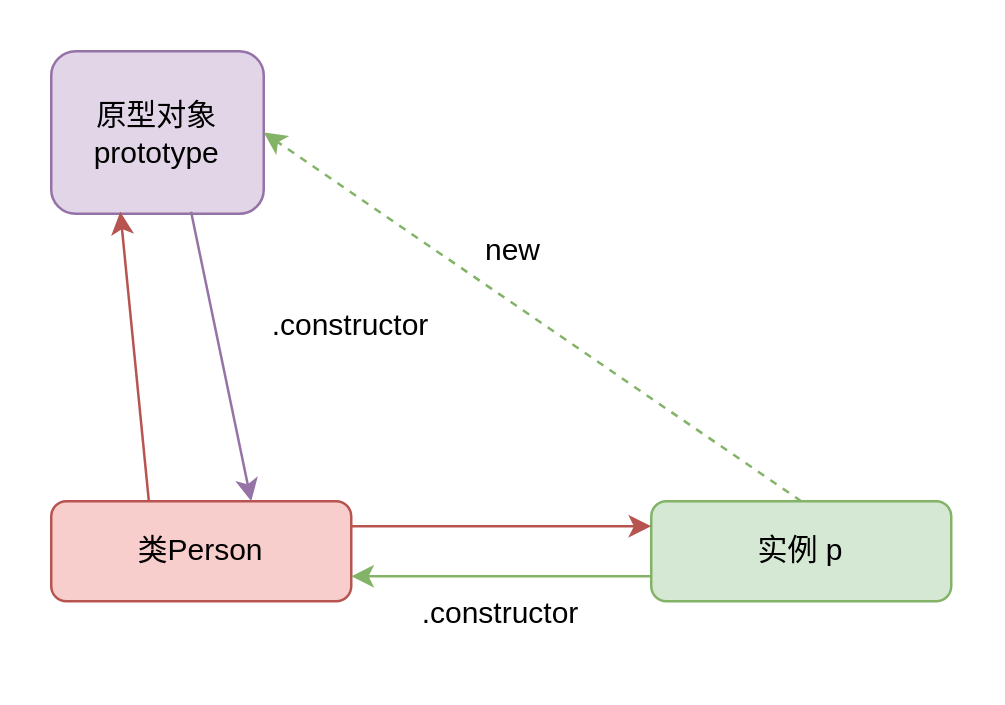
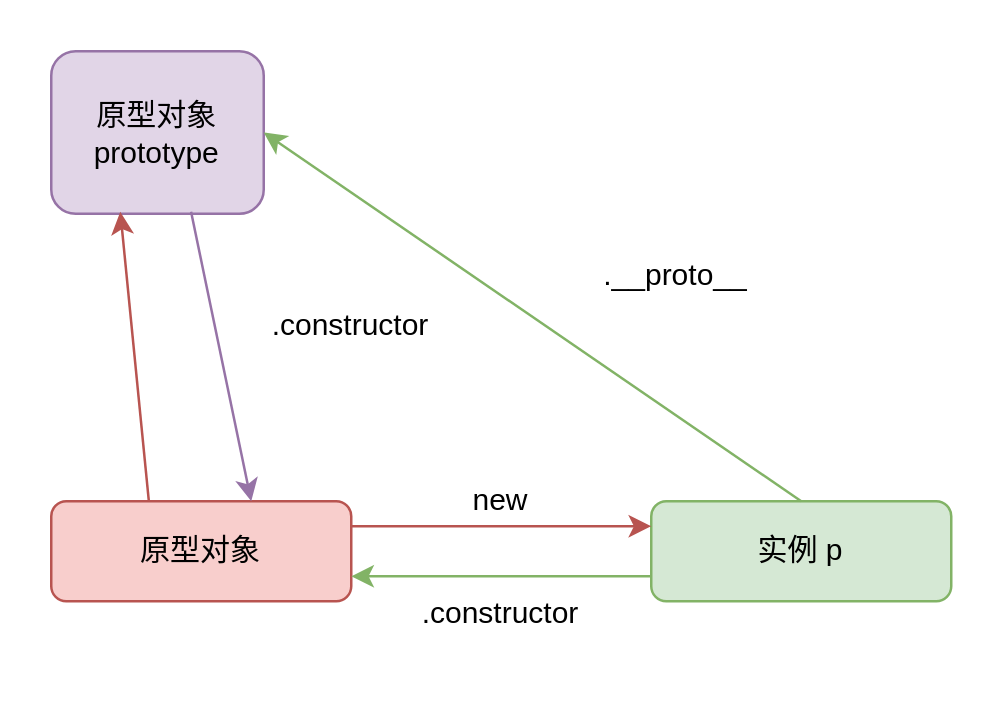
node "new": moved (514, 251) -> (501, 501)
node ".__proto__": added
edge "实例 p" -> "原型对象 prototype": style dashed -> solid
node "类Person": label "类Person" -> "原型对象"
